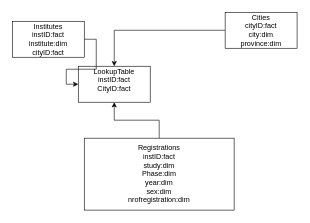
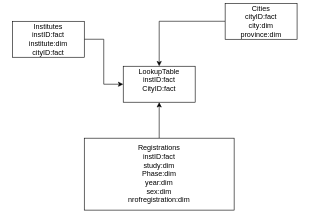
node "Cities cityID:fact city:dim province:dim": moved (261, 30) -> (261, 21)
node "LookupTable instID:fact CityID:fact": moved (114, 84) -> (159, 84)
